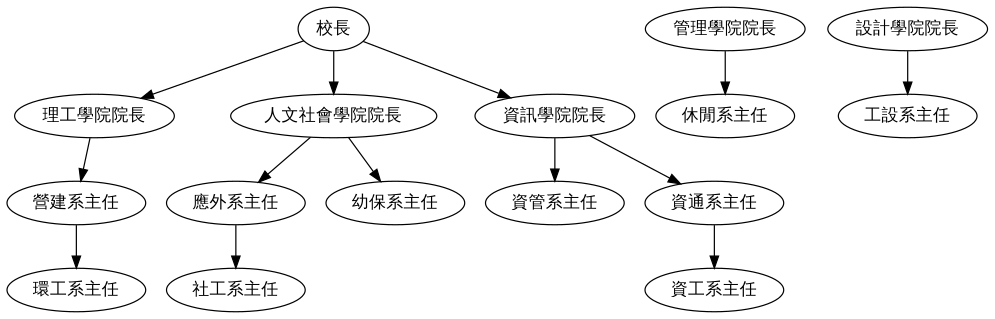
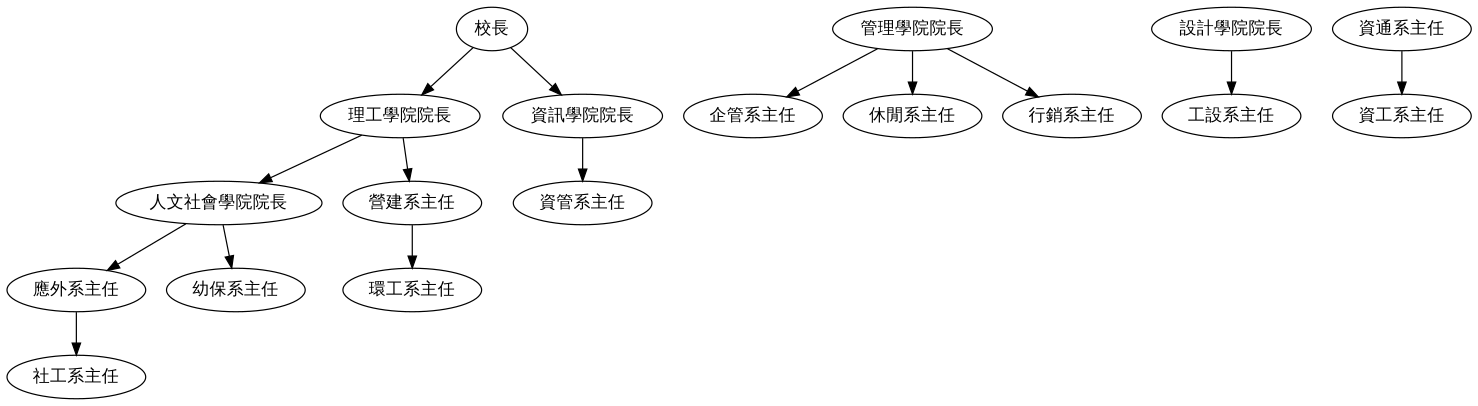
edge "校長" -> "人文社會學院院長": now "理工學院院長" -> "人文社會學院院長"
node "企管系主任": added
node "行銷系主任": added
edge "資訊學院院長" -> "資通系主任": removed
